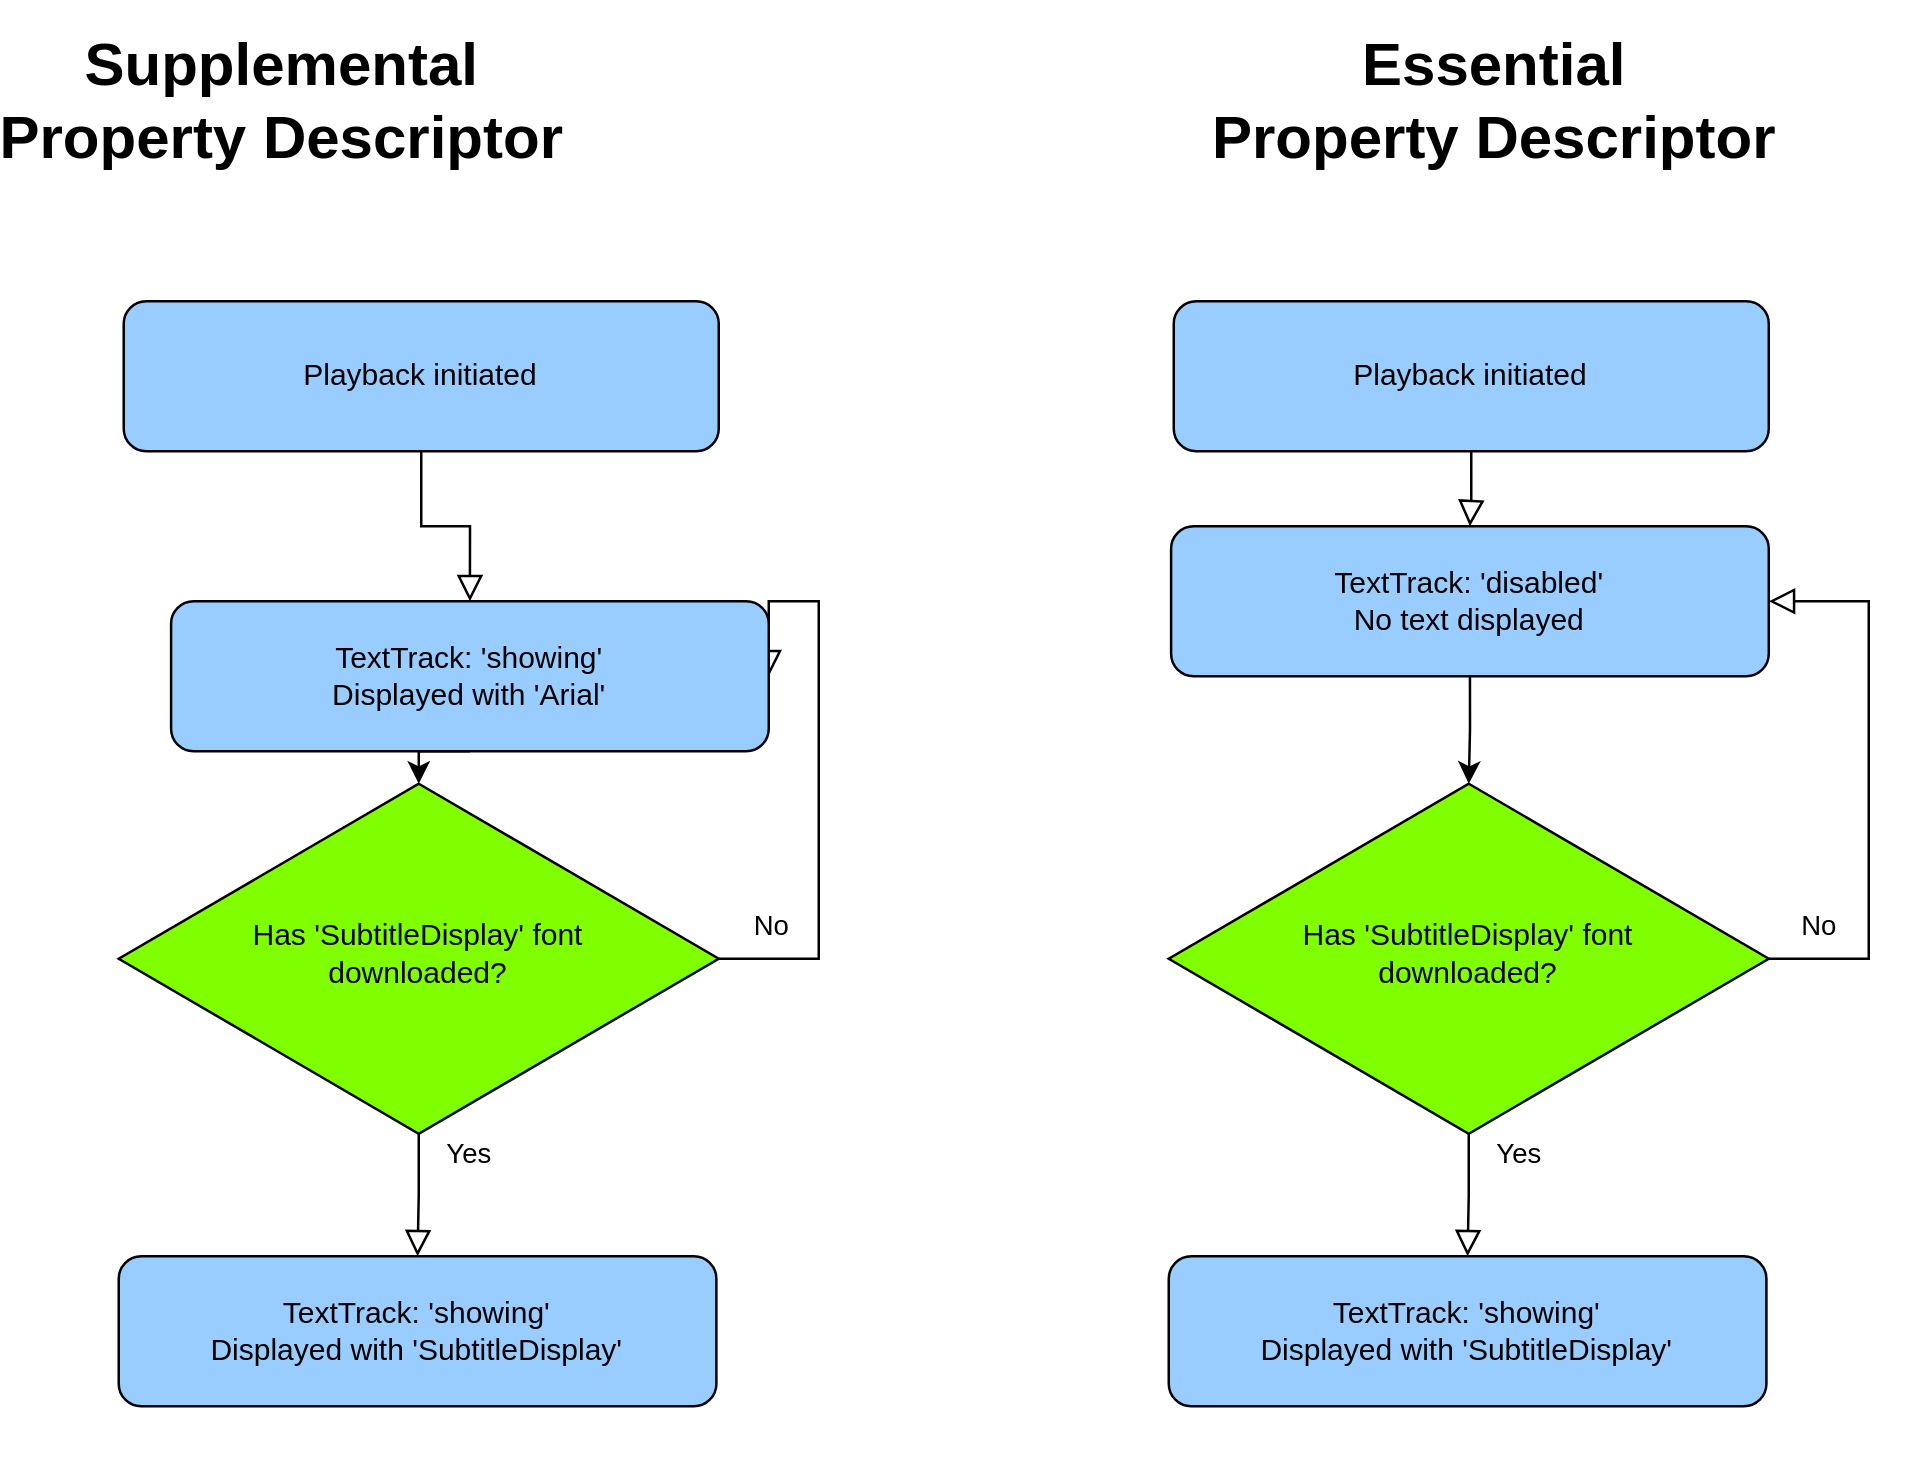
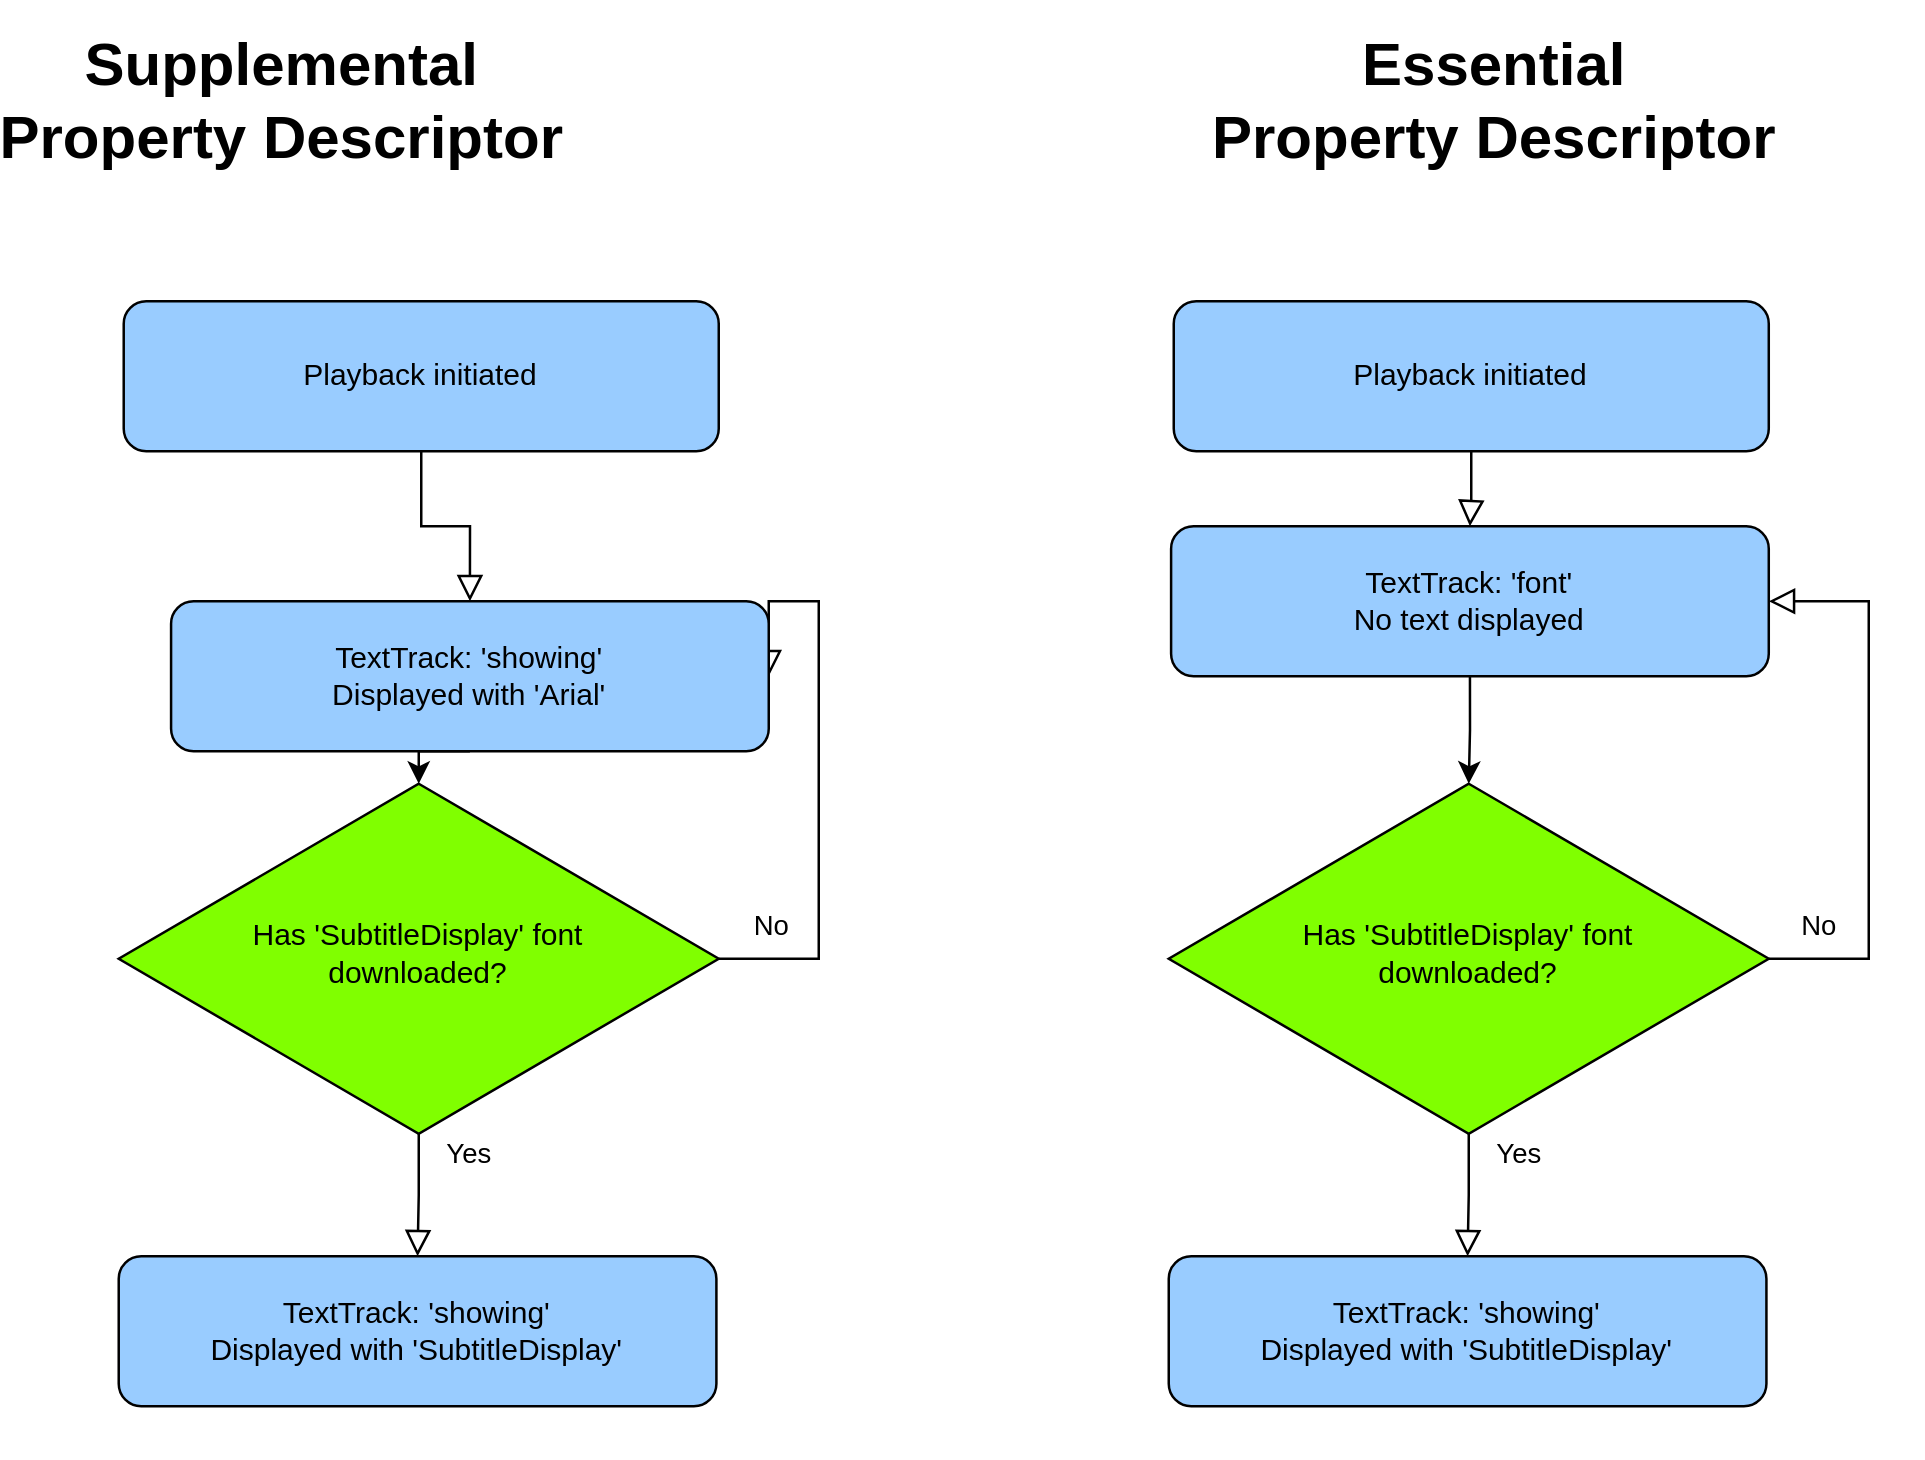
node "TextTrack: 'disabled' No text displayed": label "TextTrack: 'disabled' No text displayed" -> "TextTrack: 'font' No text displayed"
